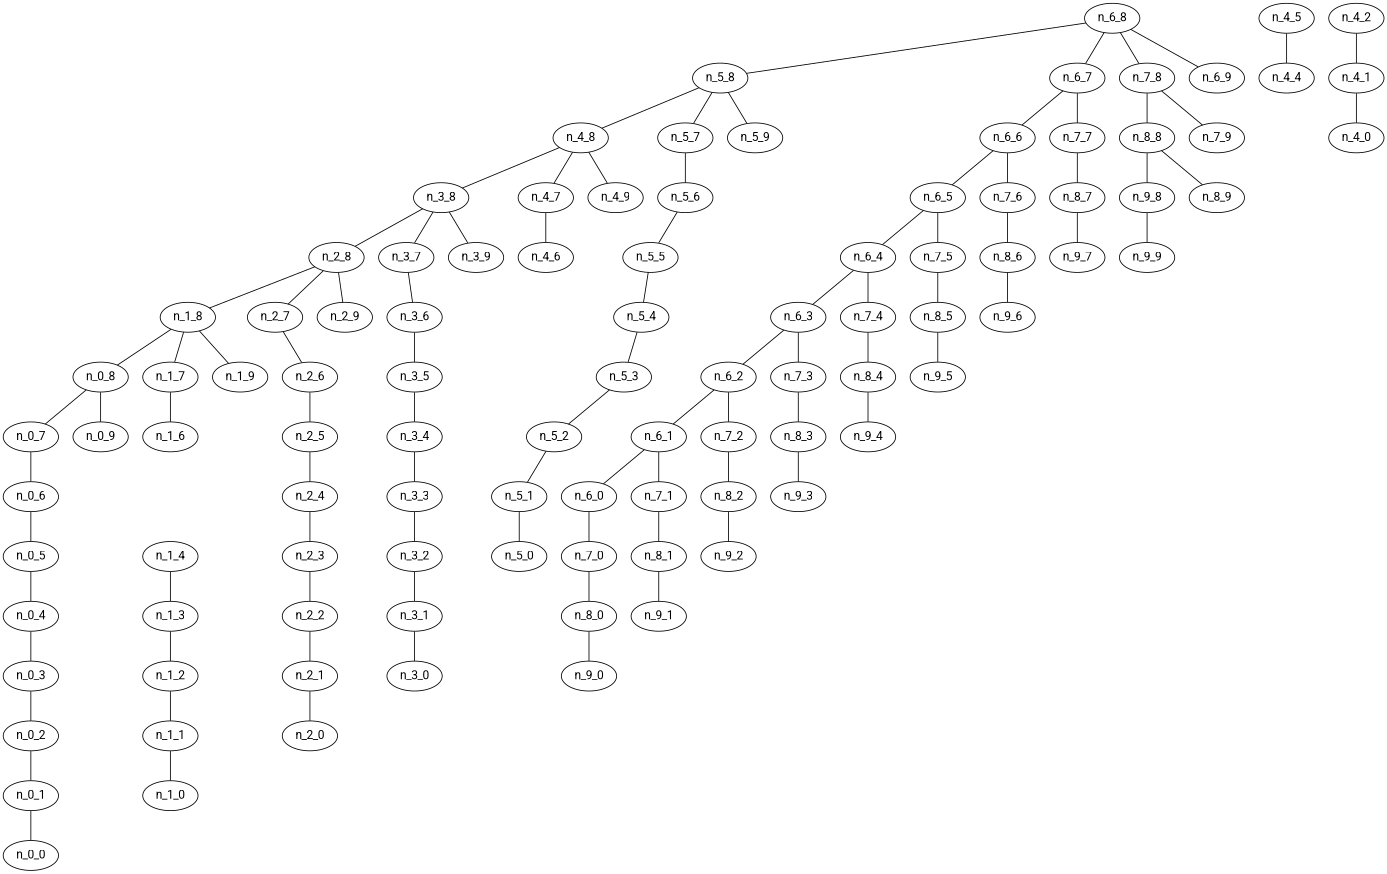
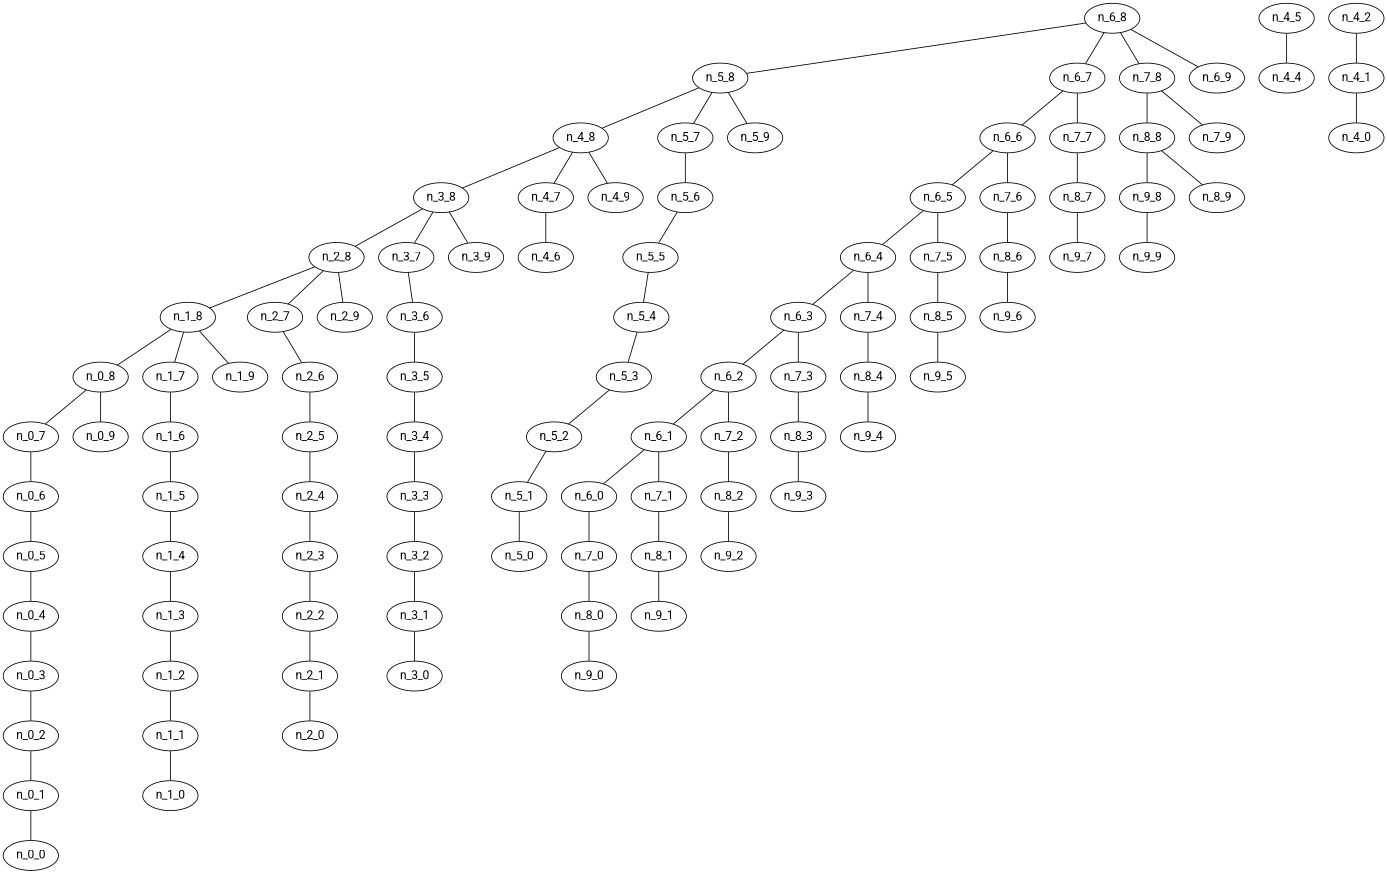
node "n_1_5": added
